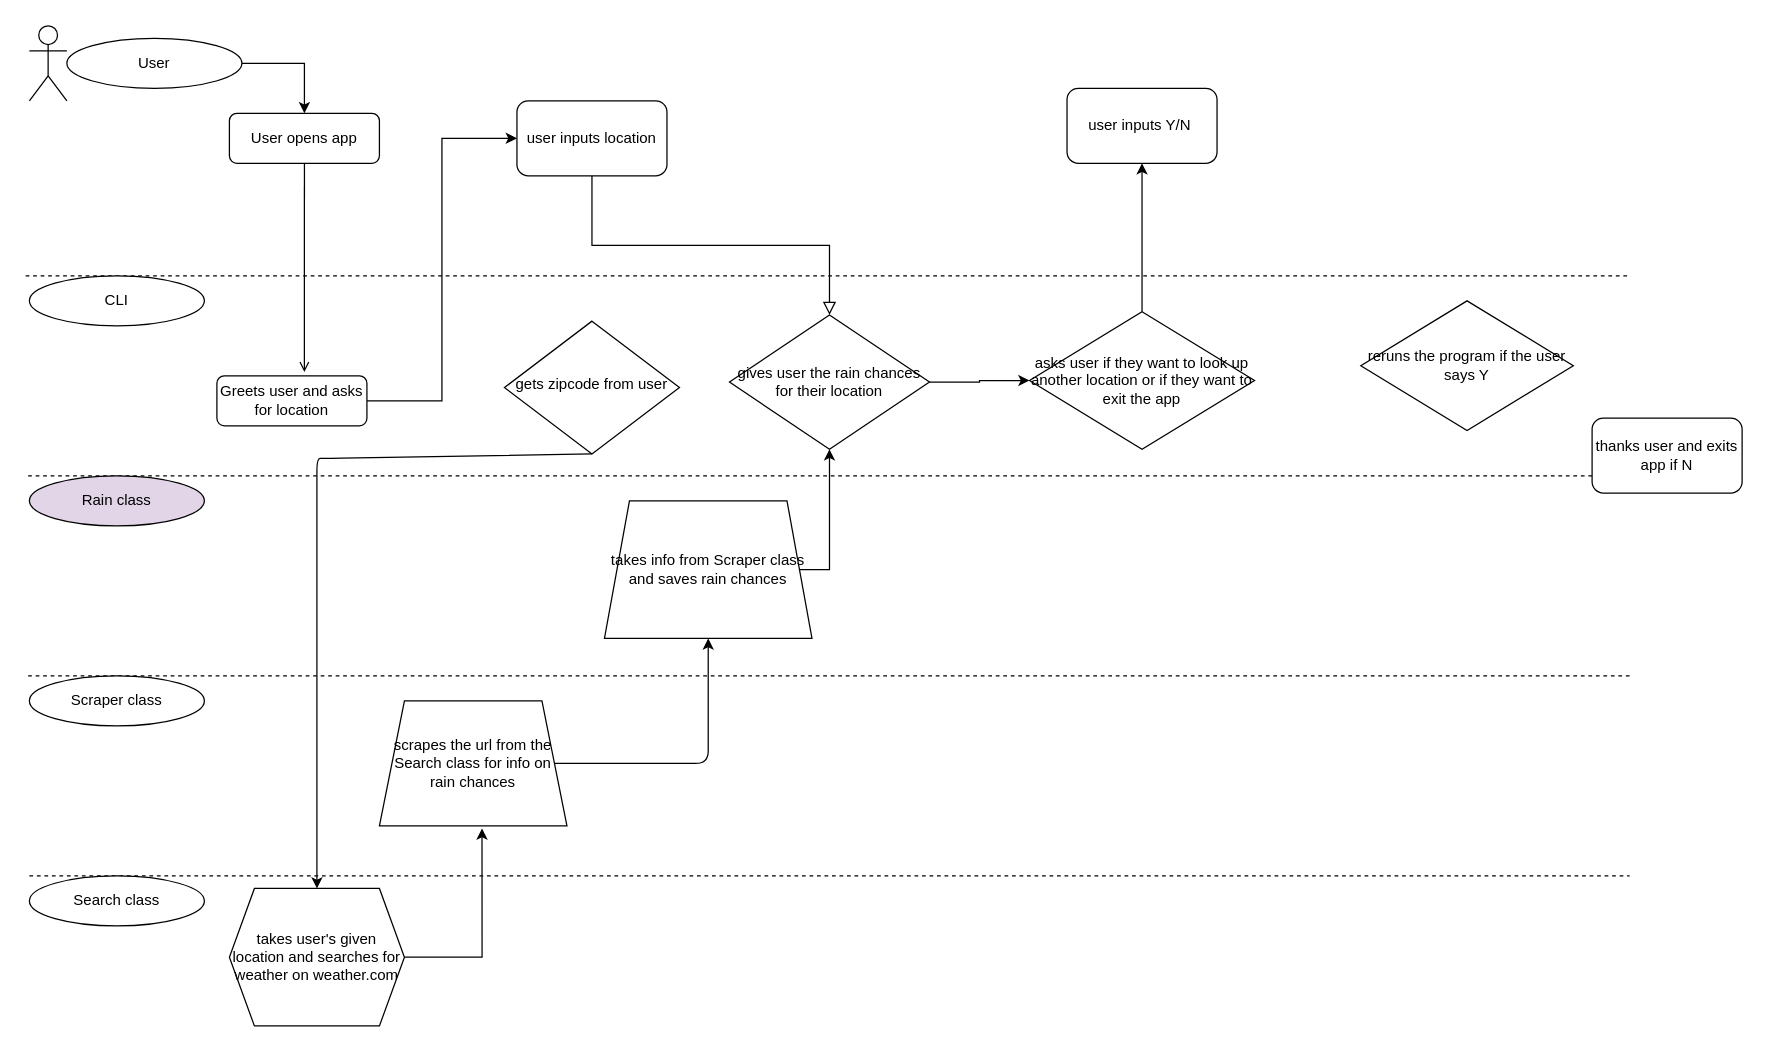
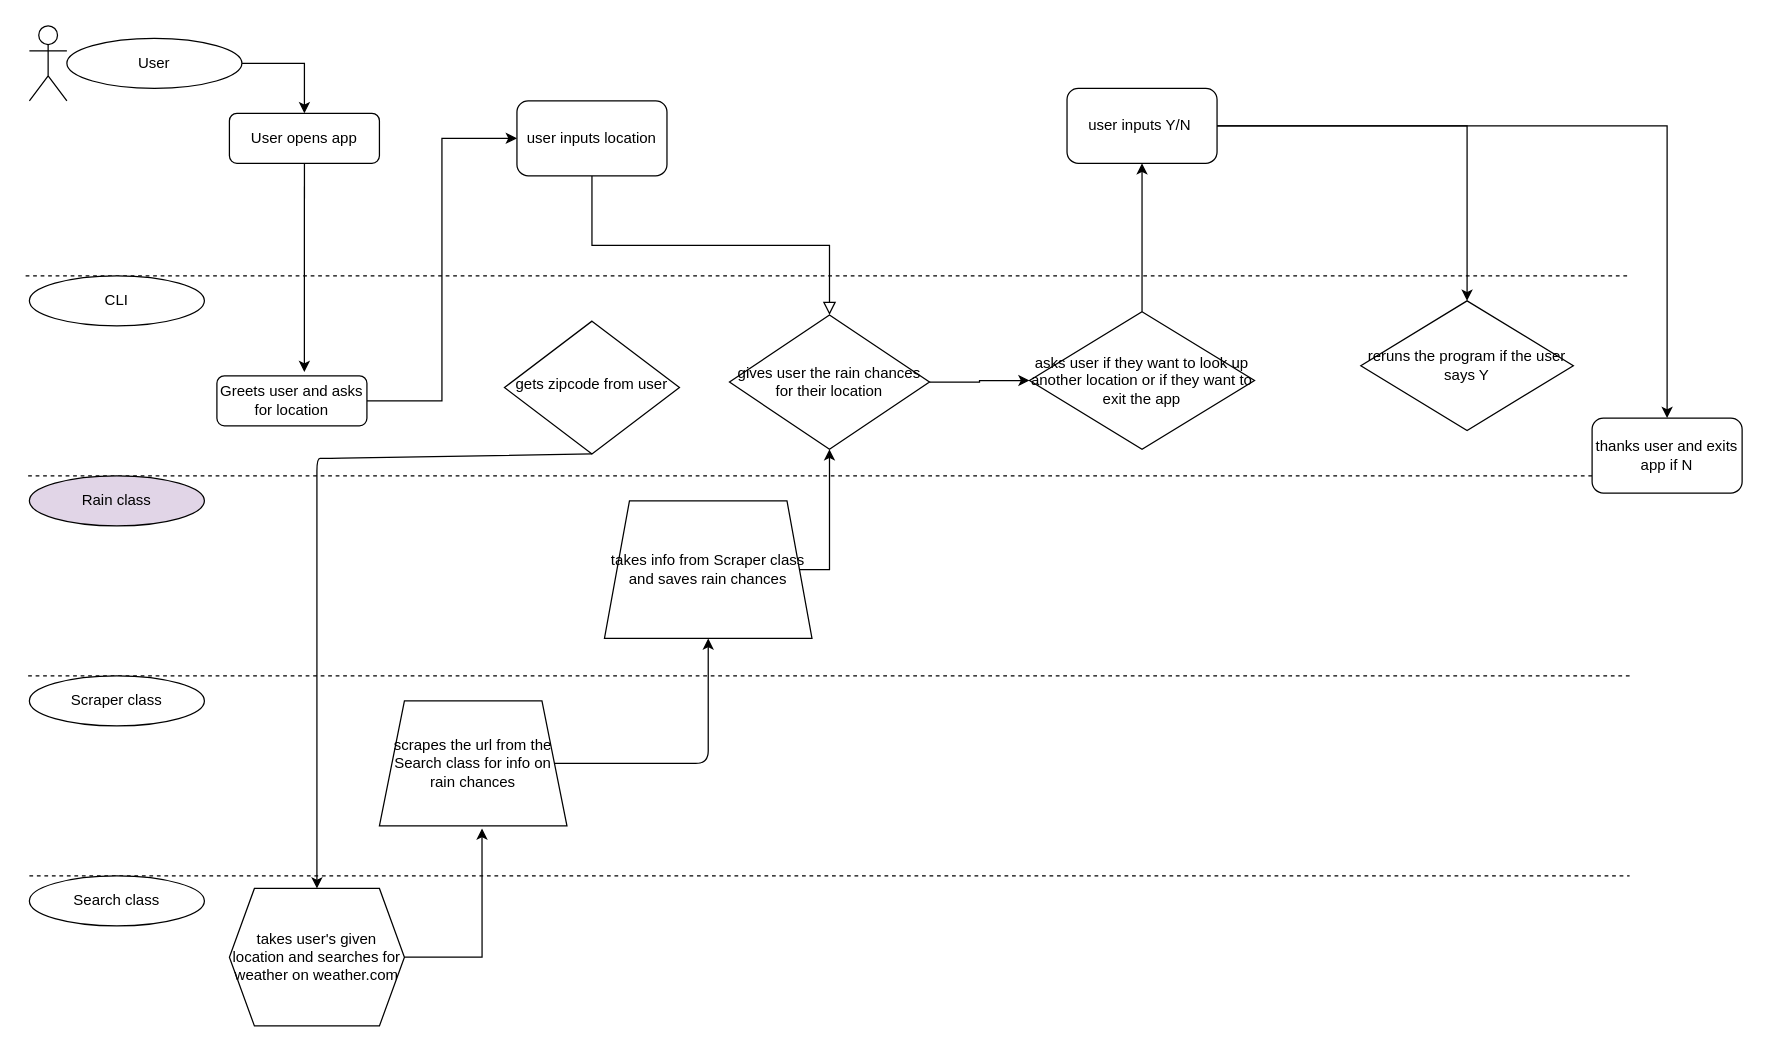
edge "user inputs Y/N" -> "thanks user and exits app if N": added
edge "user inputs Y/N" -> "reruns the program if the user says Y": added
edge "User opens app" -> "Greets user and asks for location": arrowhead open -> classic
